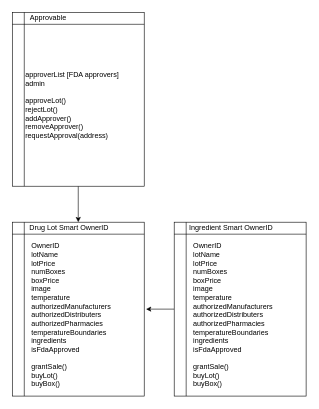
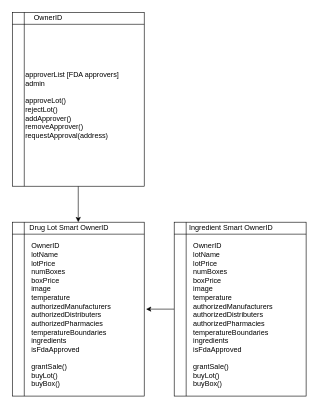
node "Approvable": label "Approvable" -> "OwnerID"
